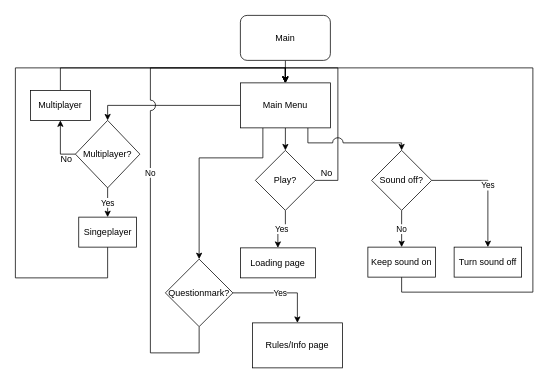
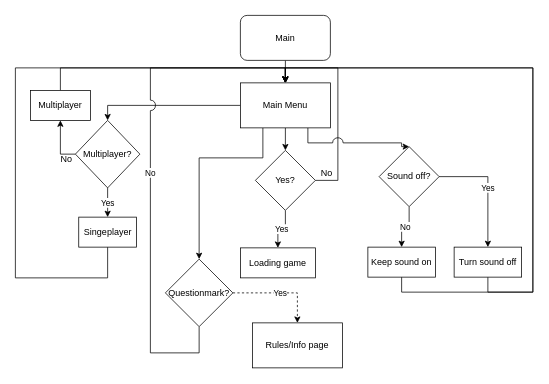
node "Play?": label "Play?" -> "Yes?"
node "Sound off?": moved (402, 180) -> (409, 177)
node "Loading page": label "Loading page" -> "Loading game"
edge "Turn sound off" -> "Main Menu": added
edge "Questionmark?" -> "Rules/Info page": style solid -> dashed
